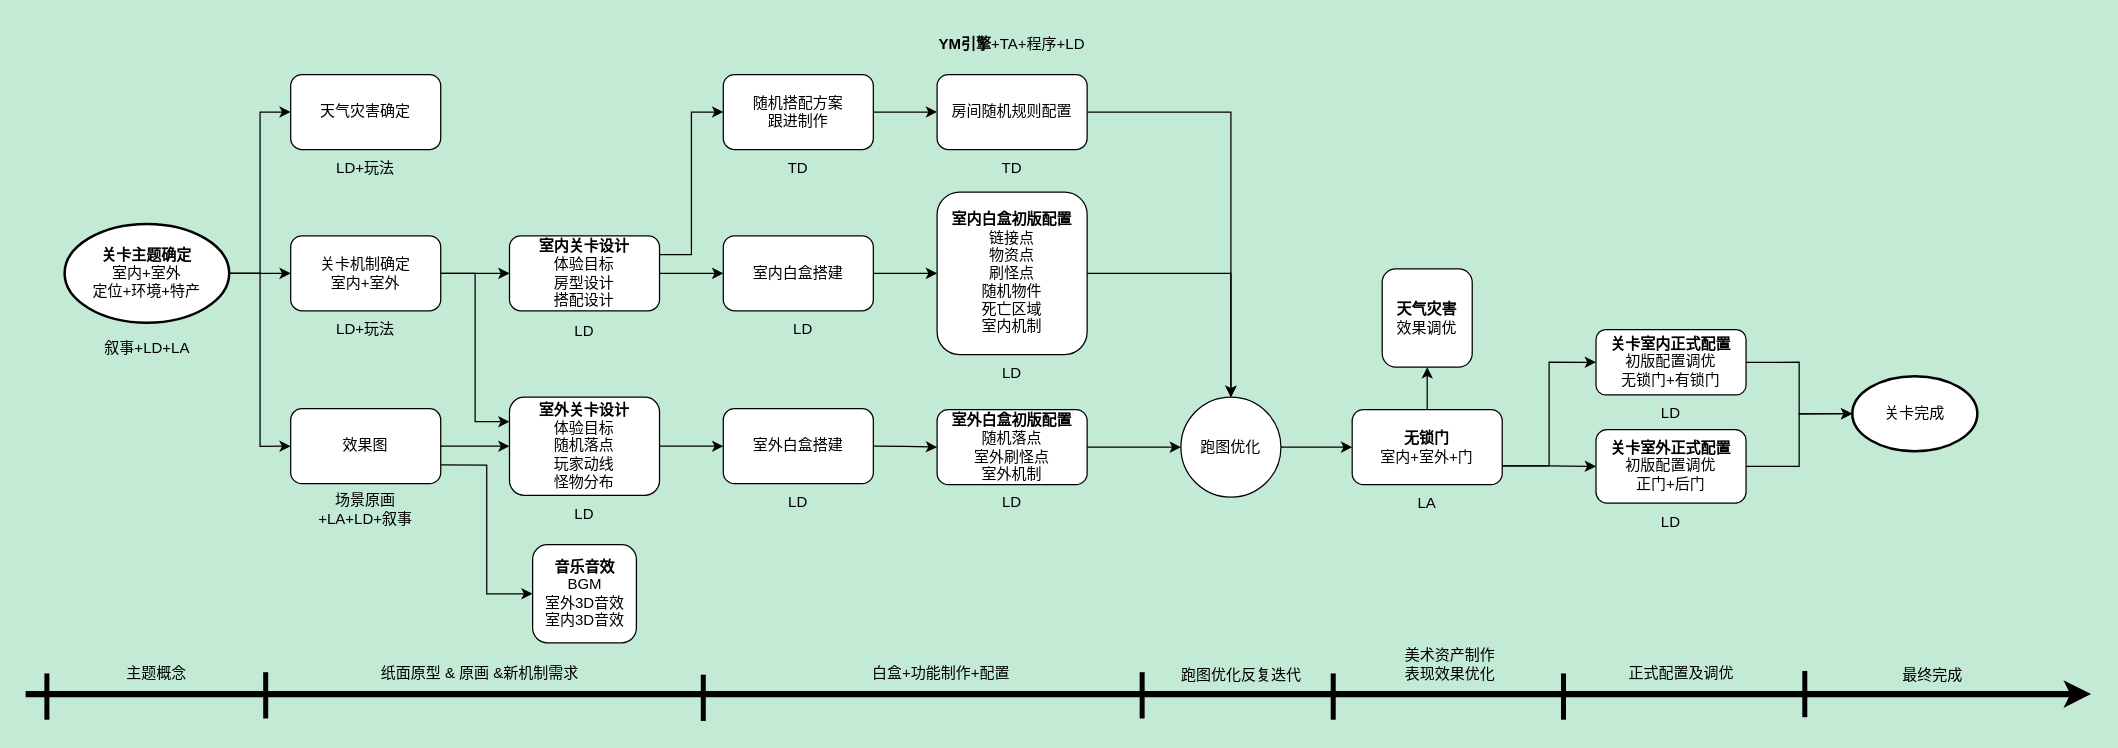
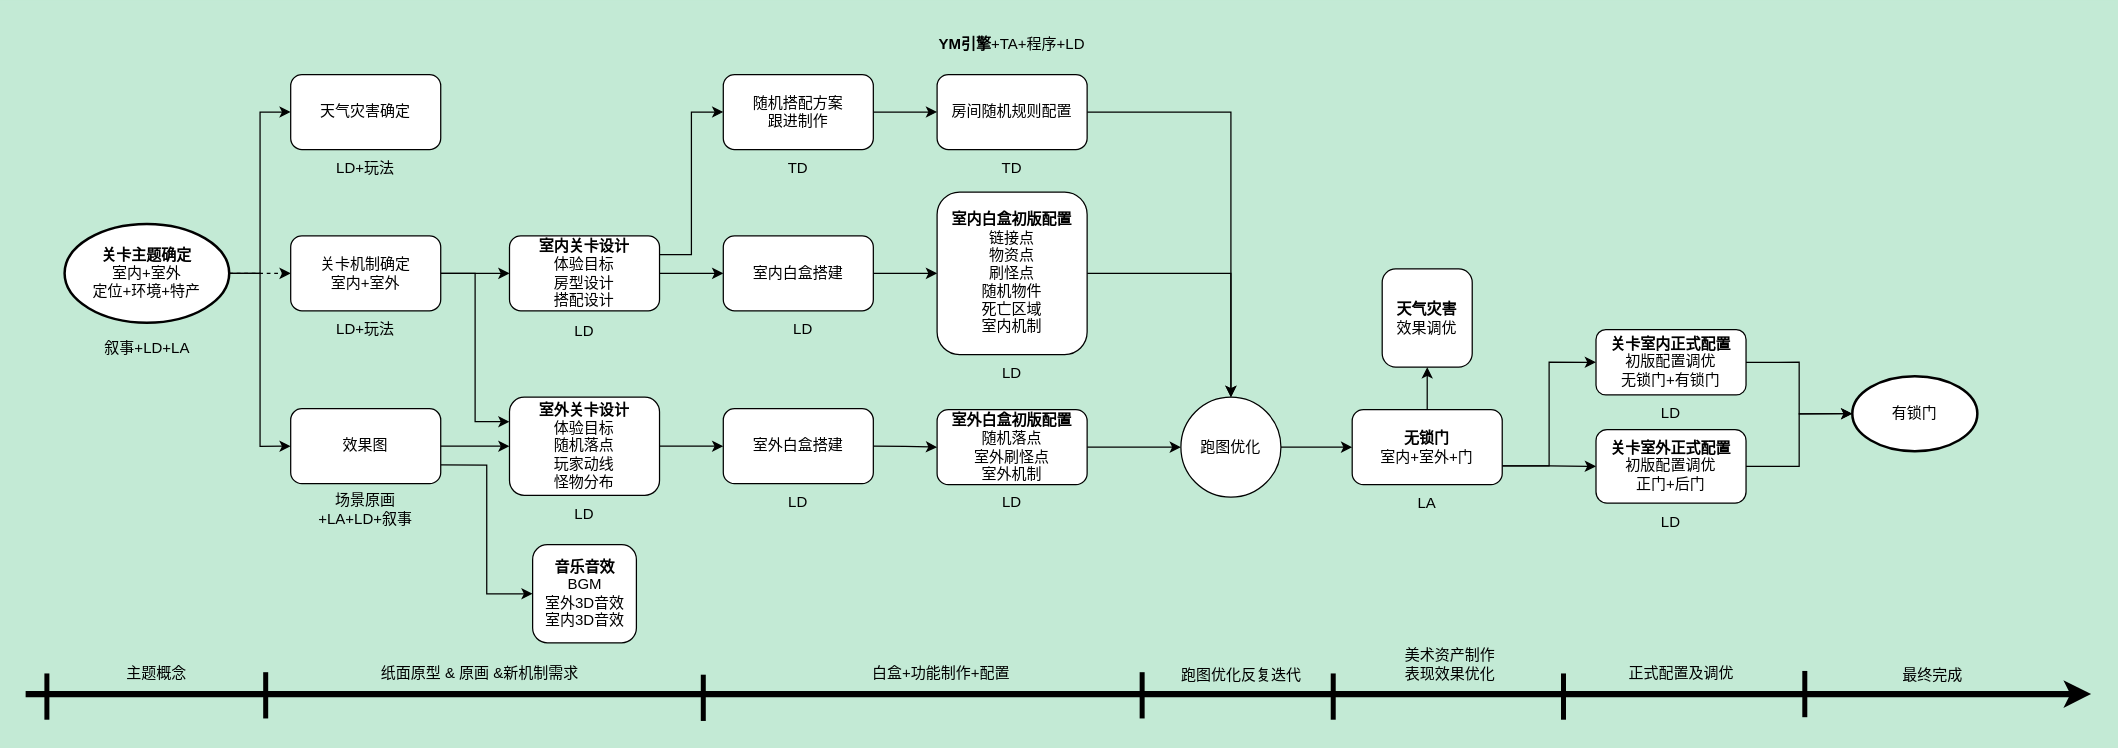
edge "关卡主题确定 室内+室外 定位+环境+特产" -> "关卡机制确定 室内+室外": style solid -> dashed
node "关卡完成": label "关卡完成" -> "有锁门"
